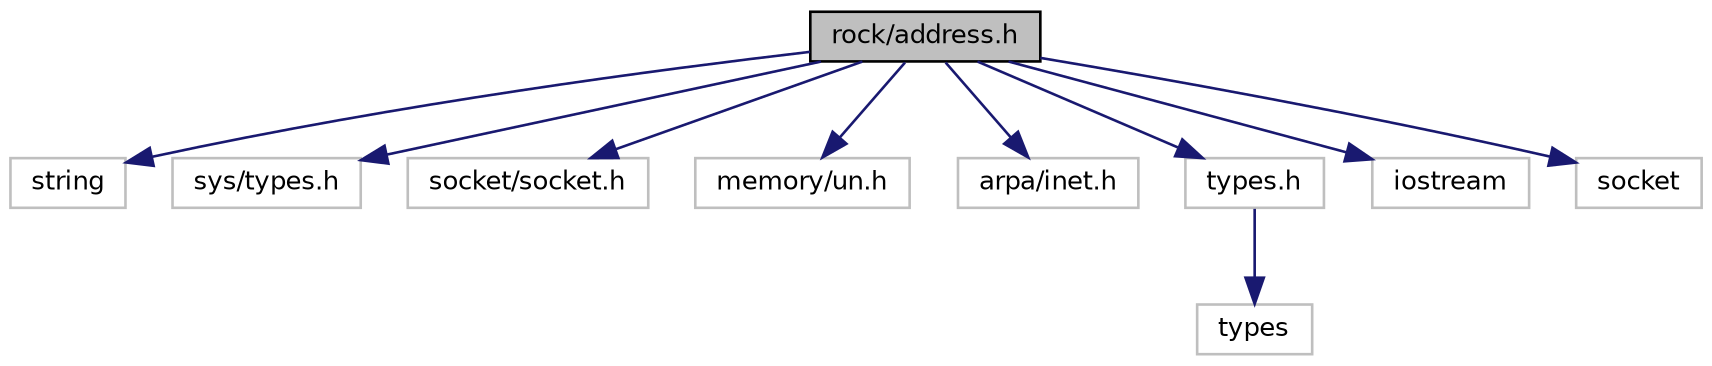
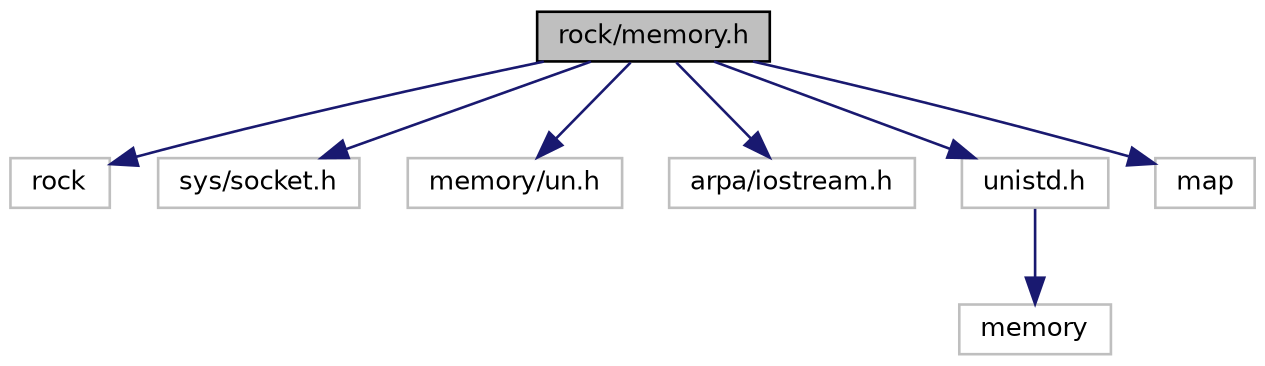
node "rock/address.h": label "rock/address.h" -> "rock/memory.h"
node "string": label "string" -> "rock"
node "sys/types.h": removed
node "socket/socket.h": label "socket/socket.h" -> "sys/socket.h"
node "arpa/inet.h": label "arpa/inet.h" -> "arpa/iostream.h"
node "types.h": label "types.h" -> "unistd.h"
node "iostream": removed
node "socket": label "socket" -> "map"
node "types": label "types" -> "memory"
